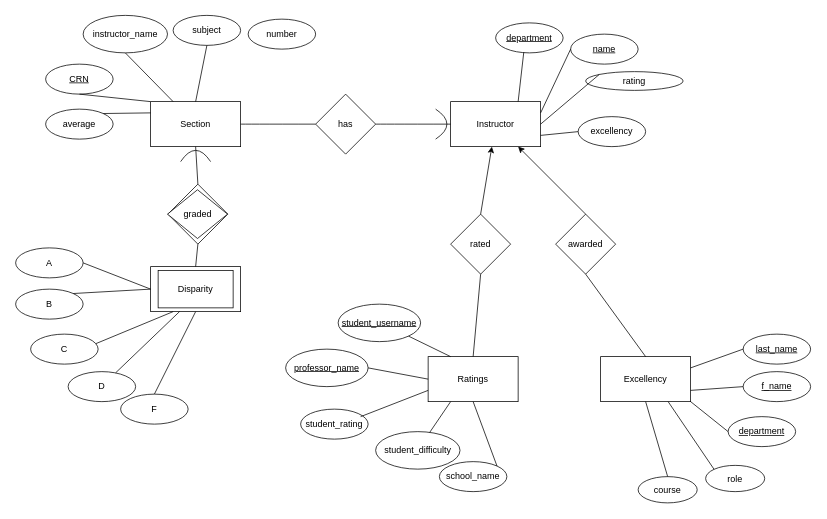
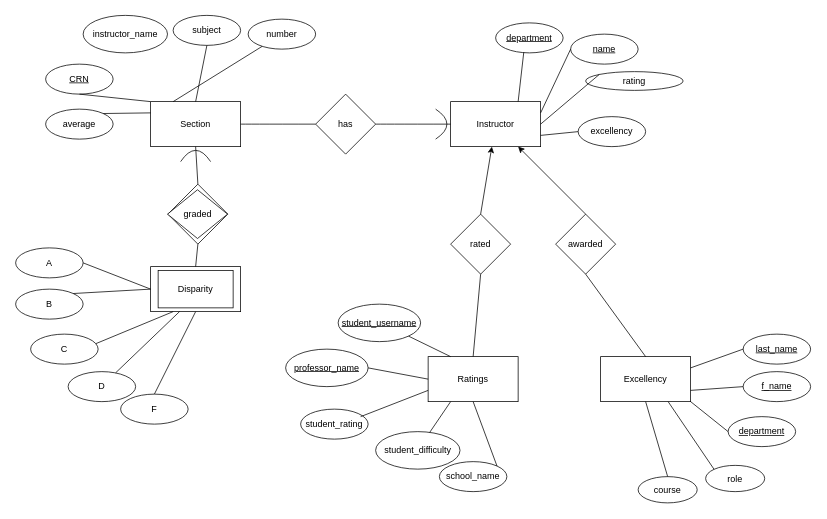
edge "instructor_name" -- "Section": now "number" -- "Section"
